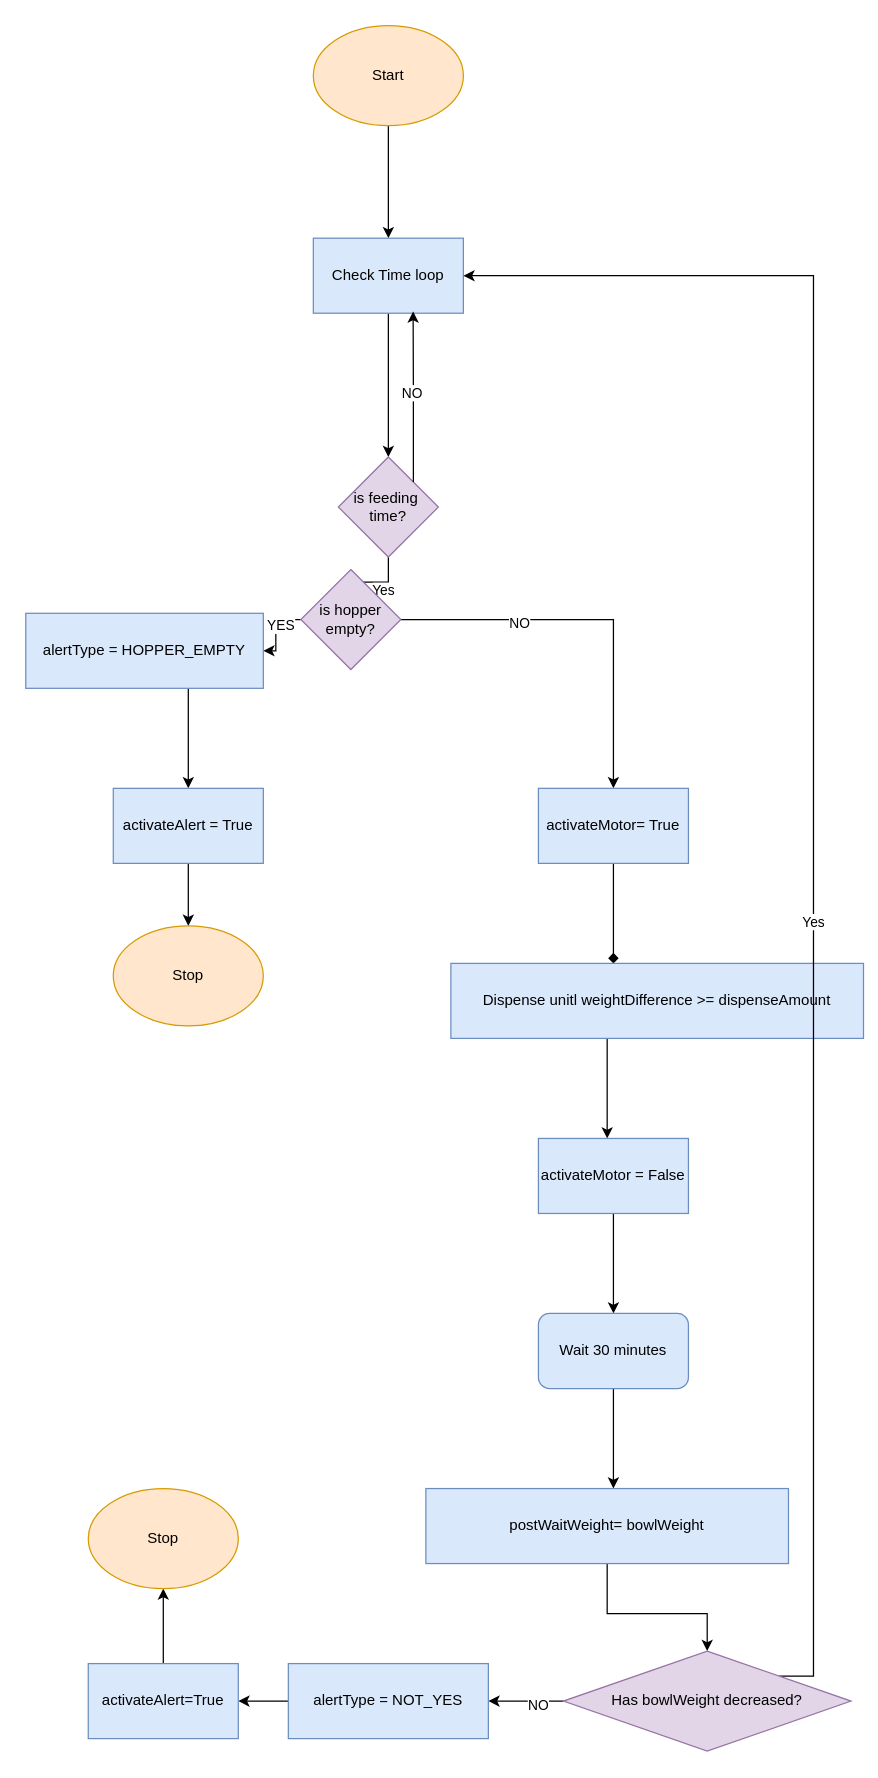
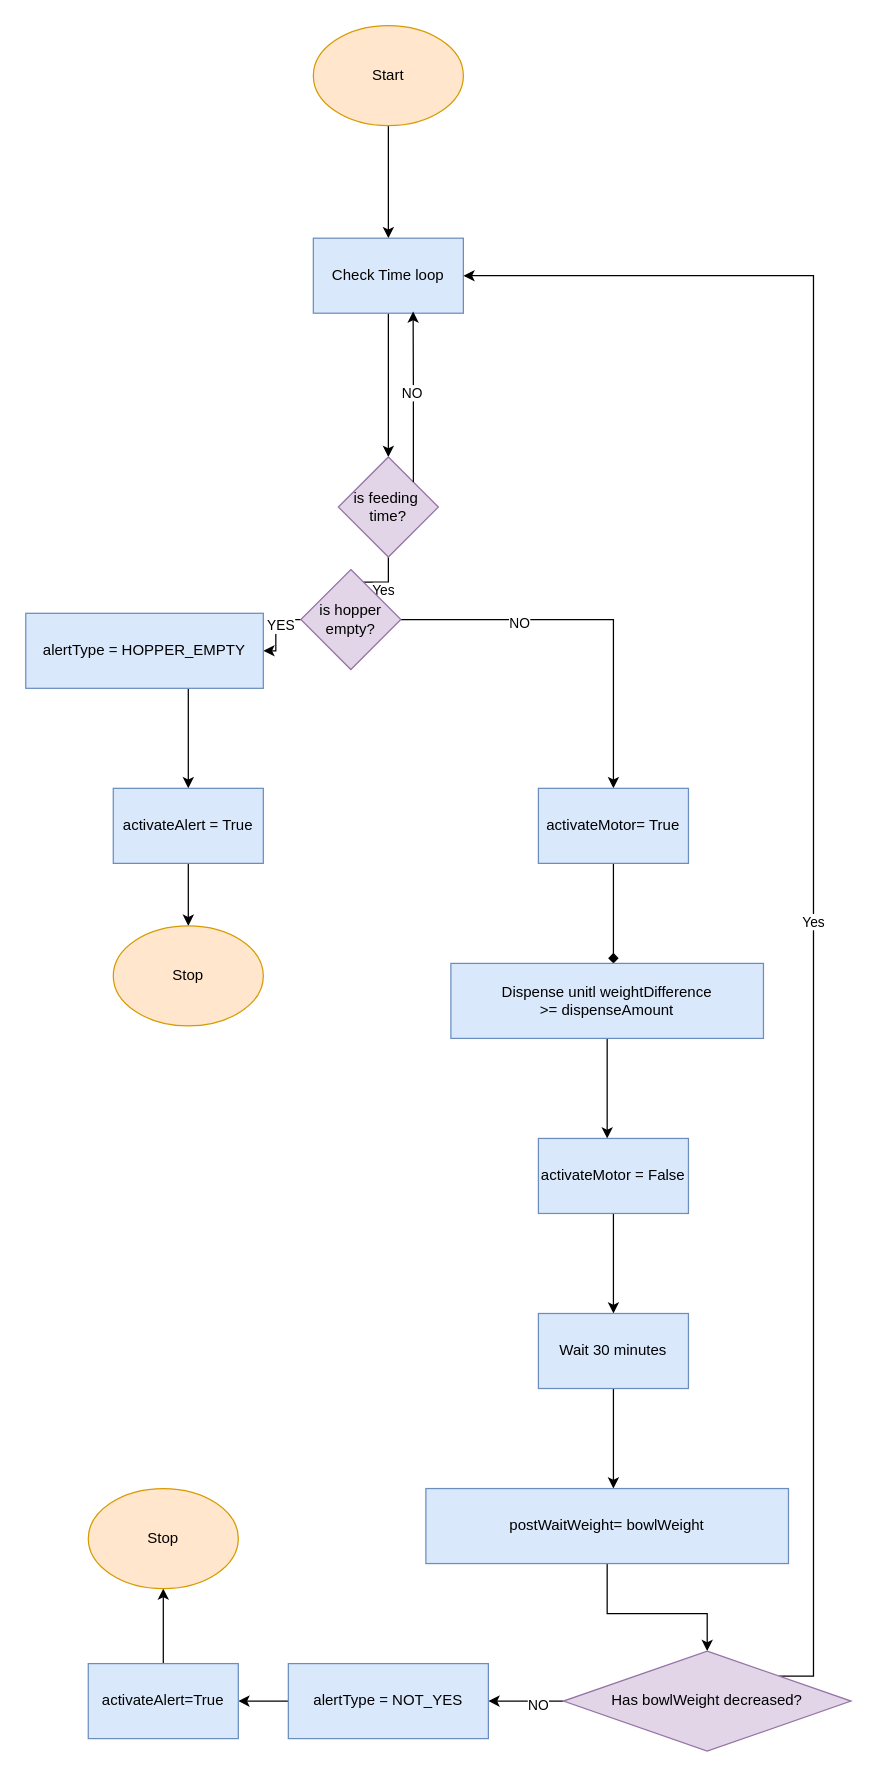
node "Dispense unitl weightDifference >= dispenseAmount": size 413x75 -> 313x75
node "Wait 30 minutes": shape rounded rectangle -> rectangle
